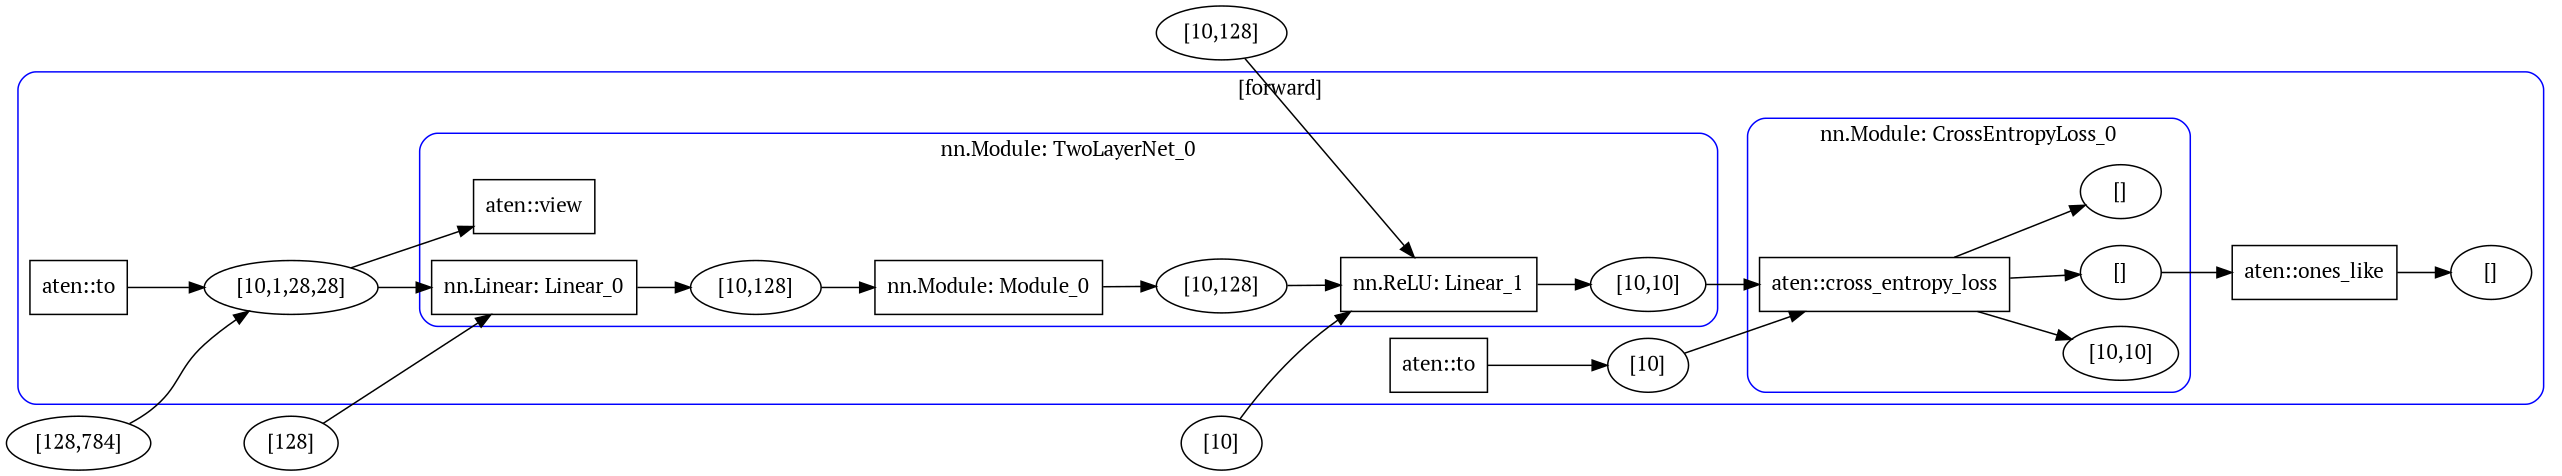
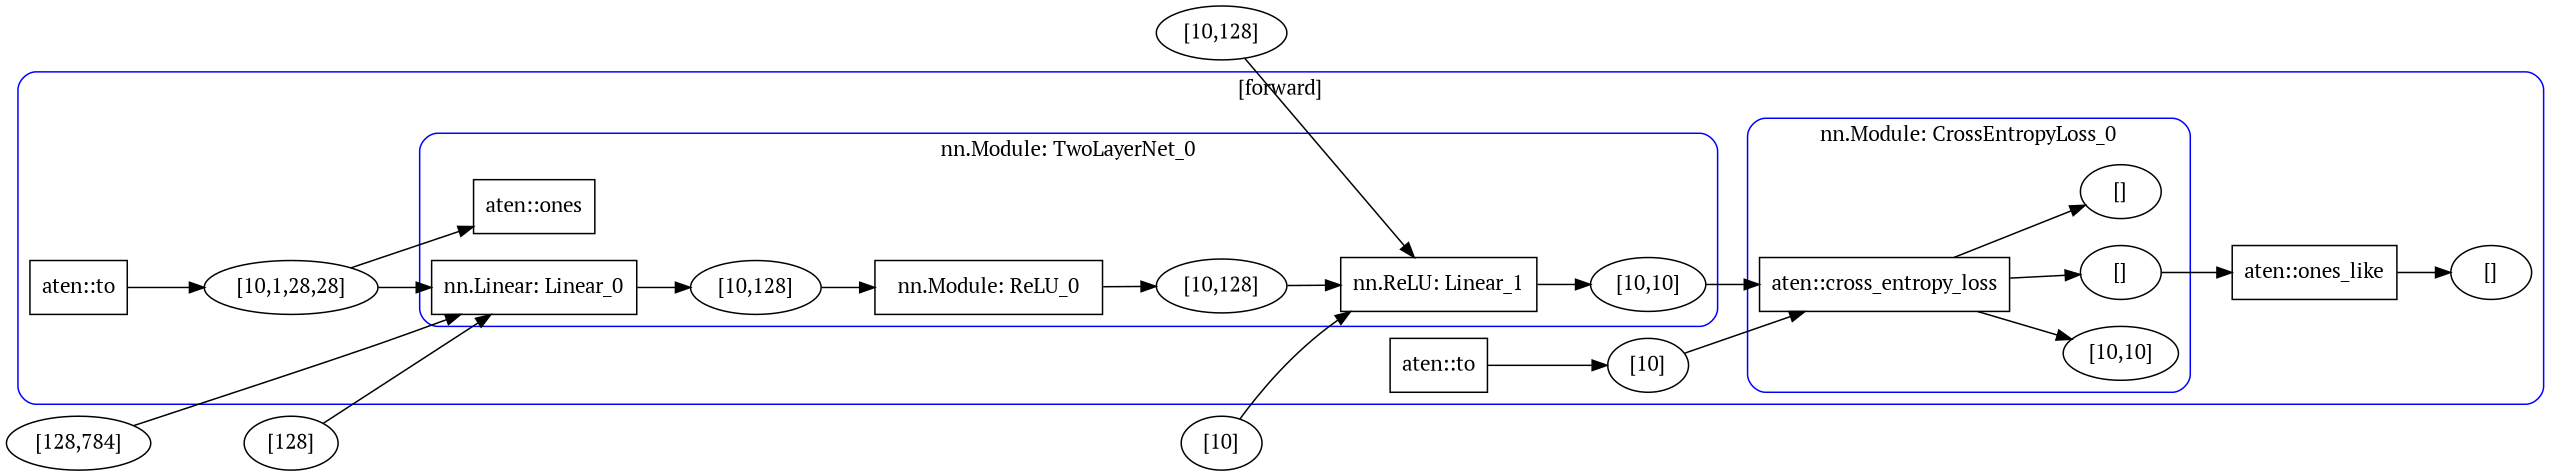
node "aten::view": label "aten::view" -> "aten::ones"
node "nn.Module: Module_0": label "nn.Module: Module_0" -> "nn.Module: ReLU_0"
edge "[128,784]" -> "[10,1,28,28]": now "[128,784]" -> "nn.Linear: Linear_0"
